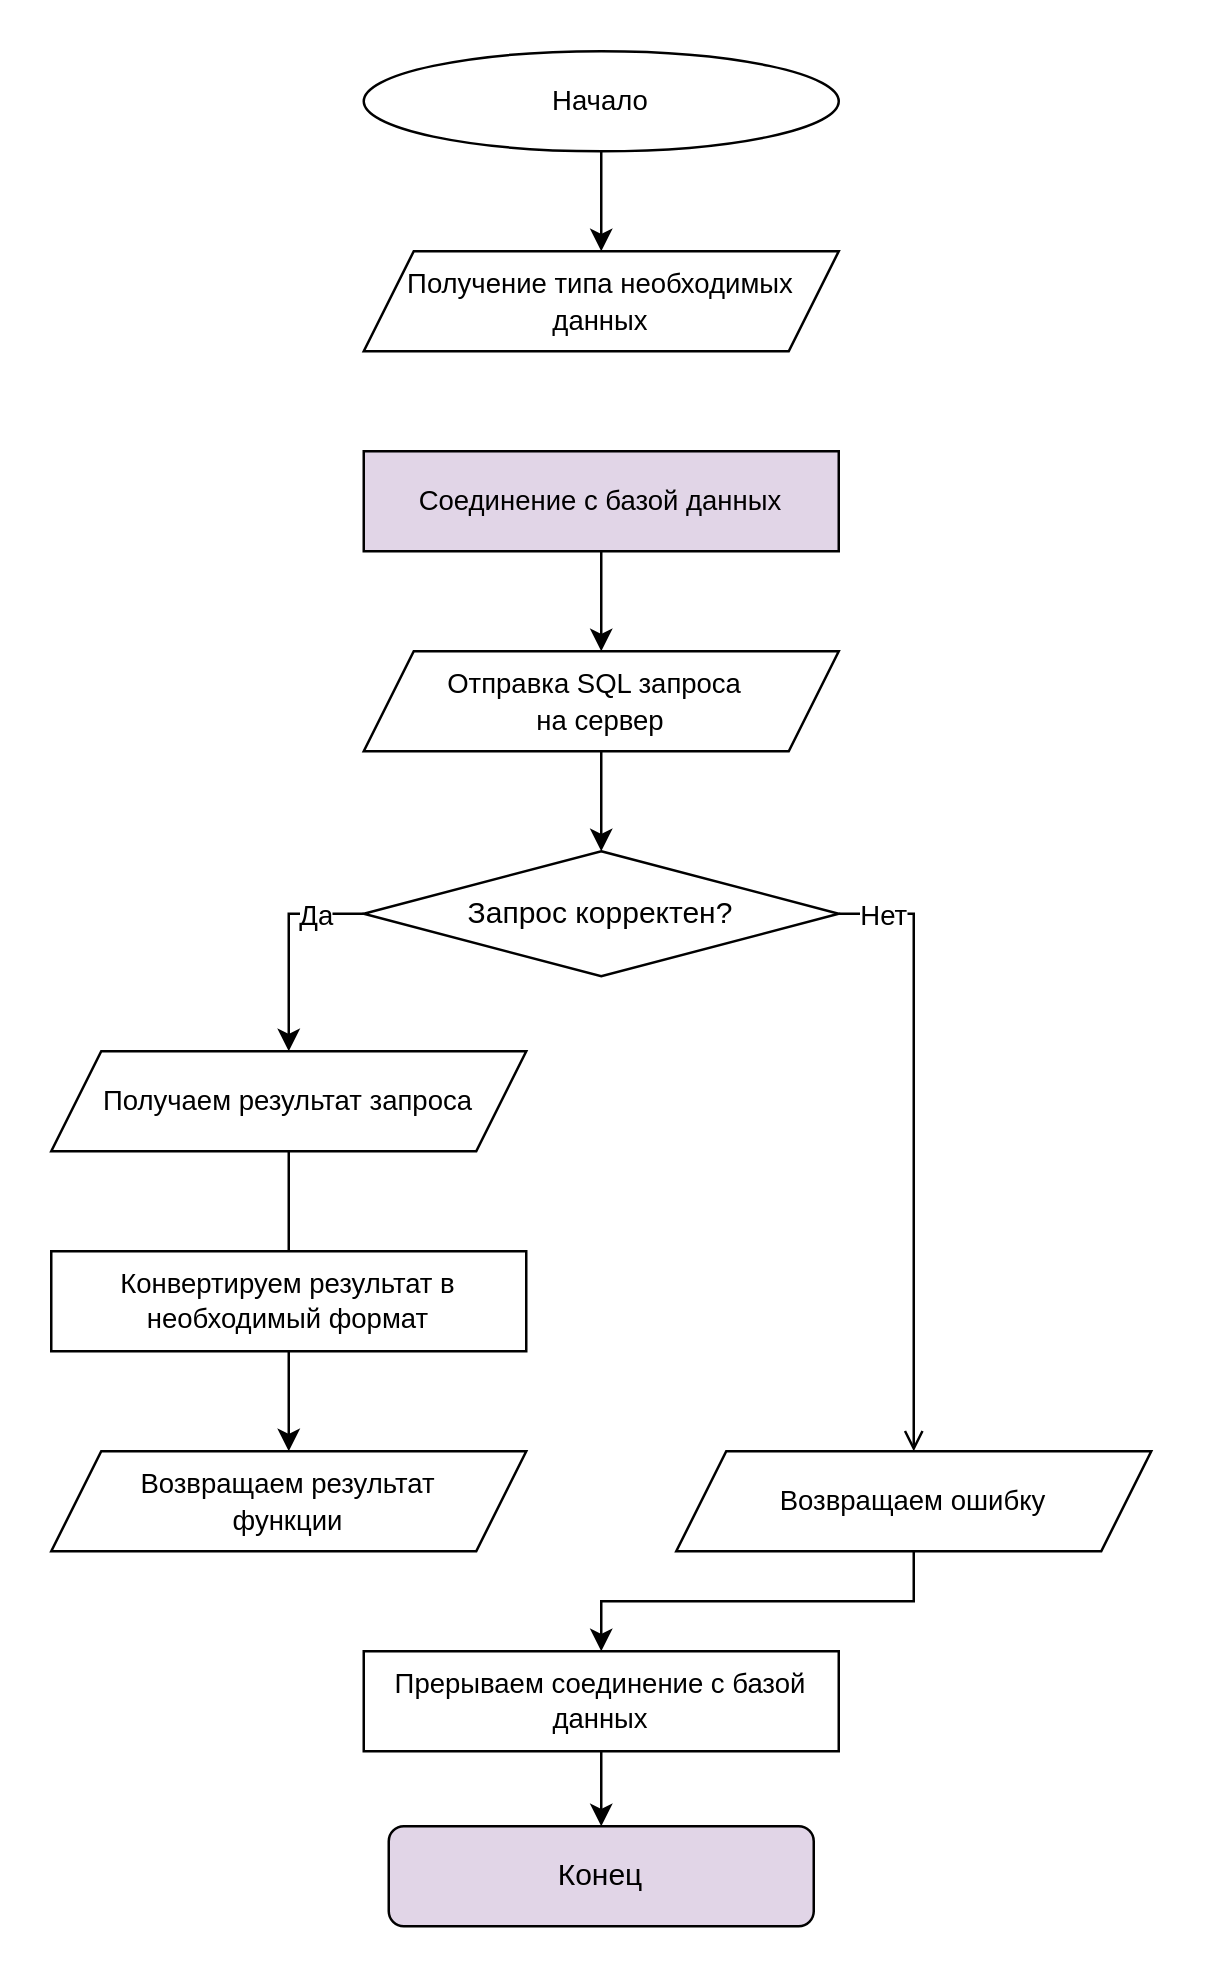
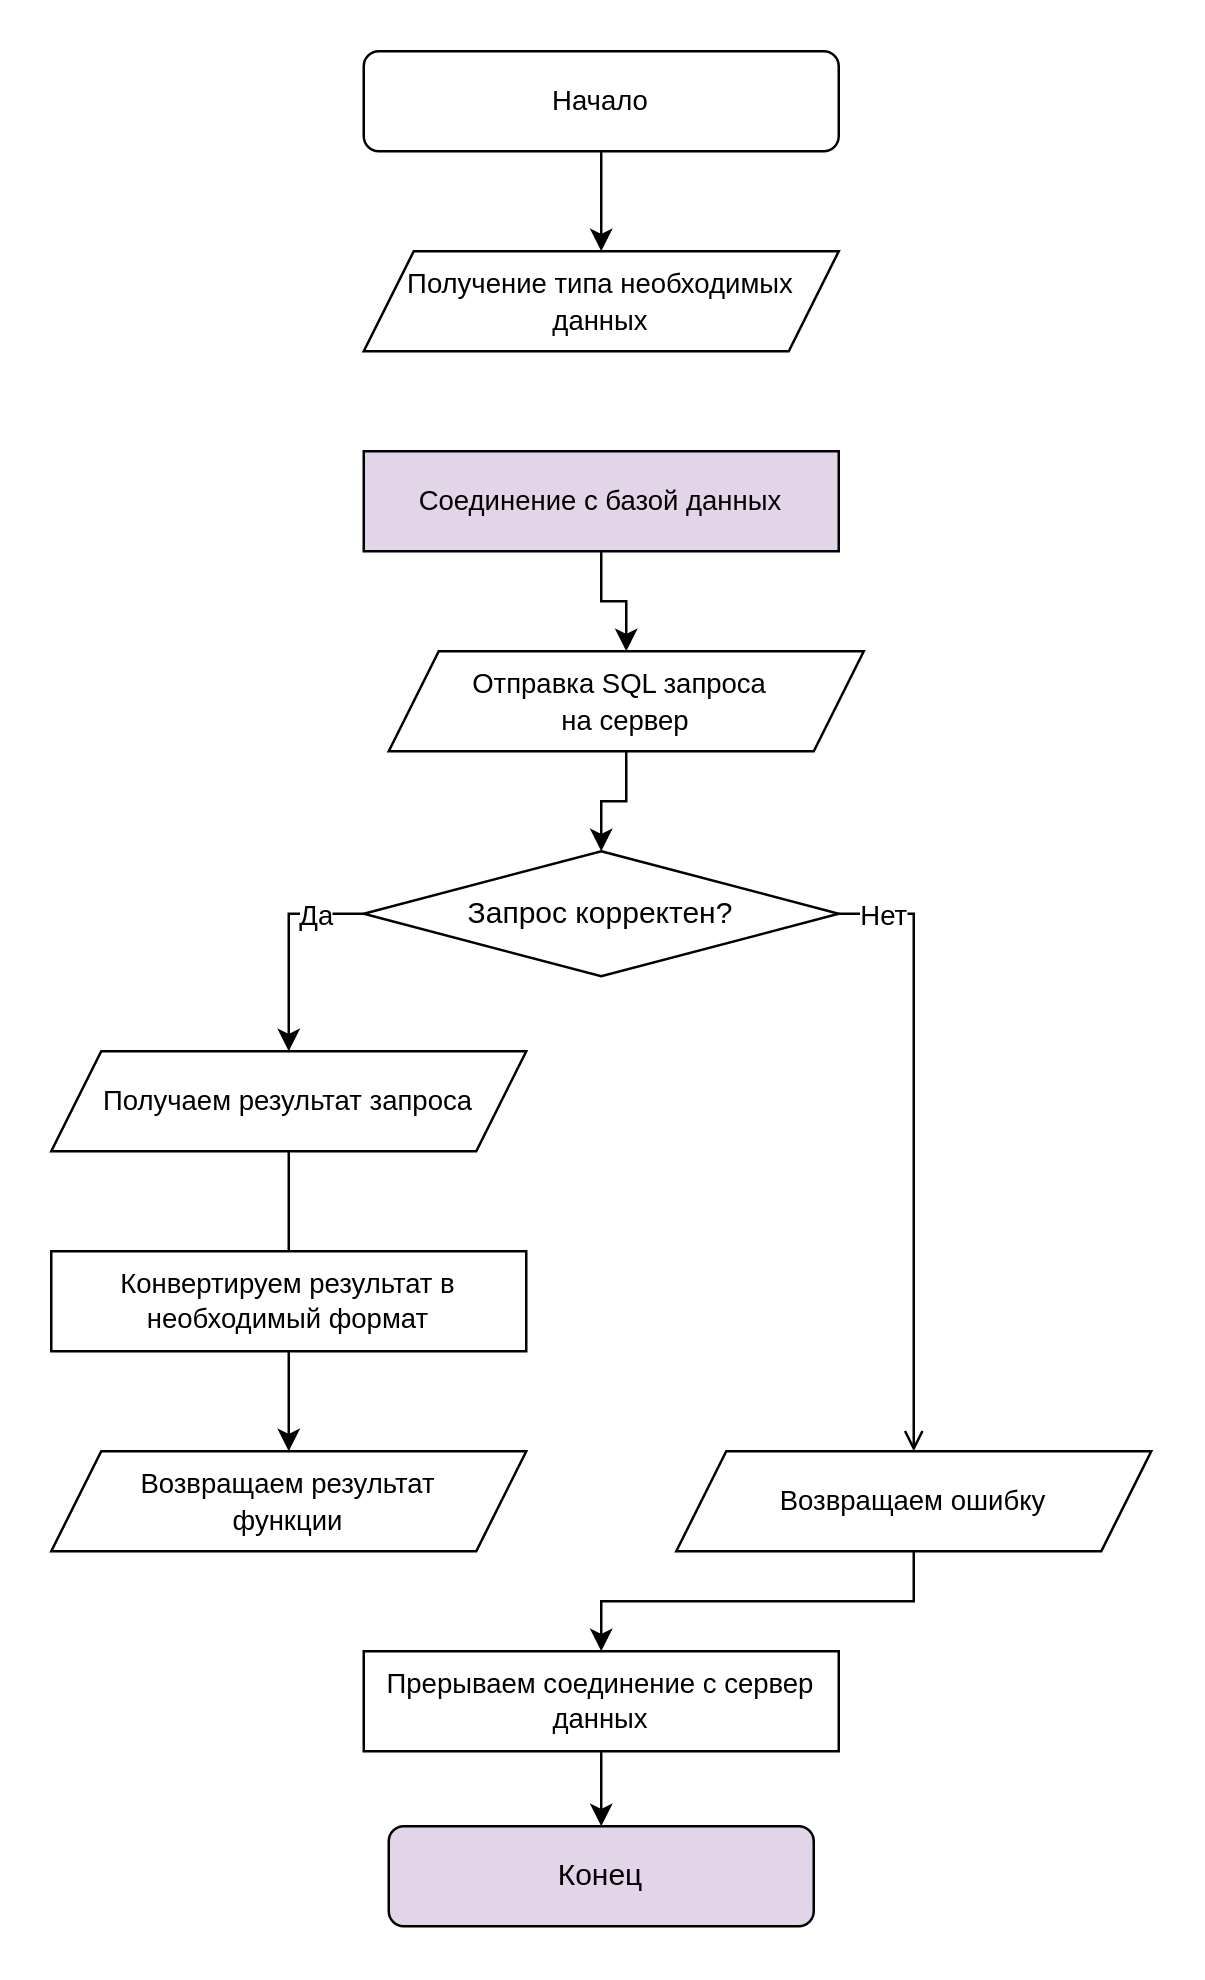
node "Начало": shape ellipse -> rounded rectangle
node "Отправка SQL запроса на сервер": moved (601, 701) -> (626, 701)
node "Прерываем соединение с базой данных": label "Прерываем соединение с базой данных" -> "Прерываем соединение с сервер данных"
